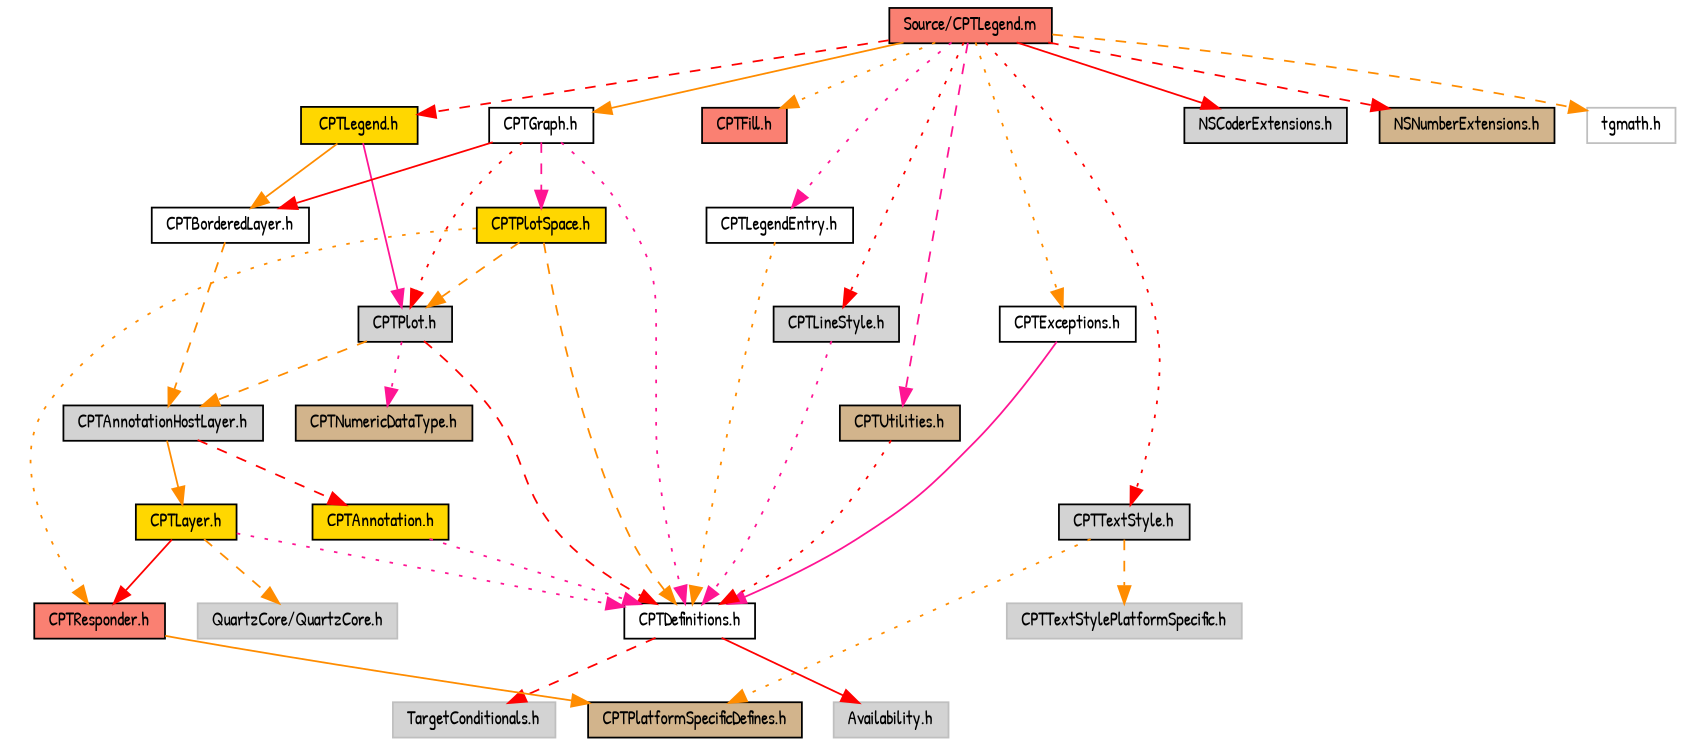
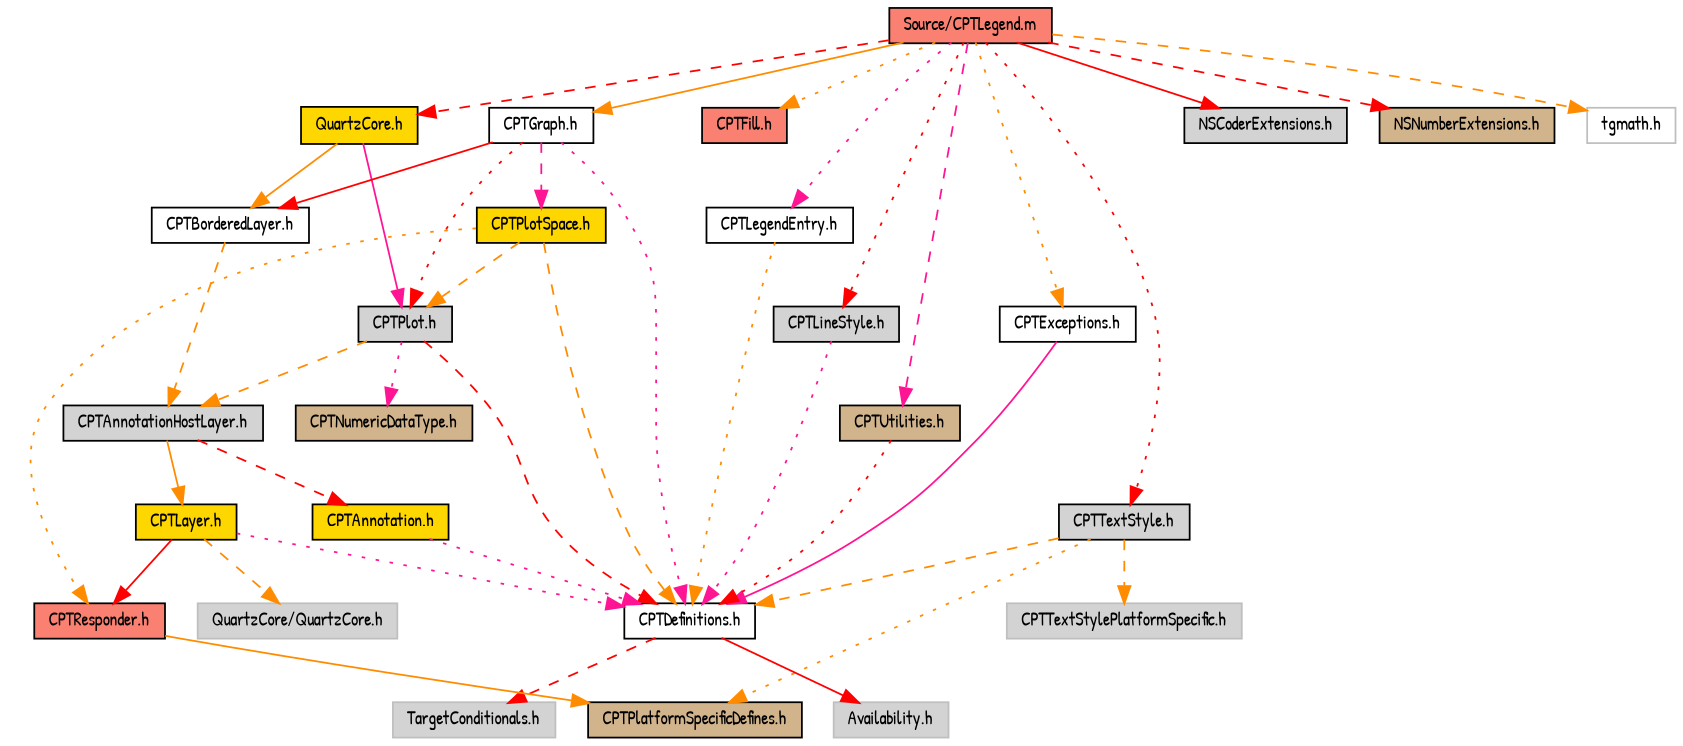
node "CPTLegend.h": label "CPTLegend.h" -> "QuartzCore.h"
edge "CPTTextStyle.h" -> "CPTDefinitions.h": added
